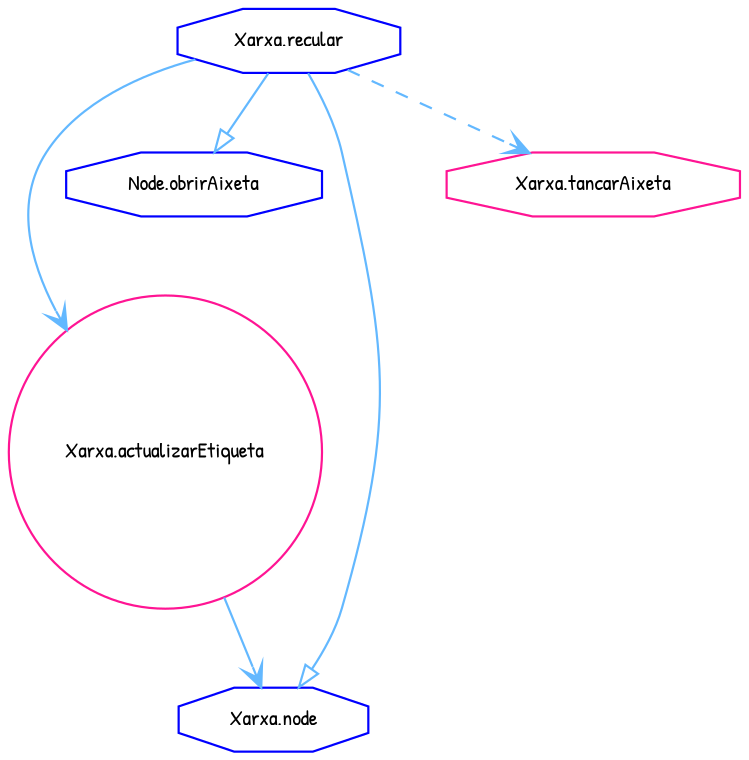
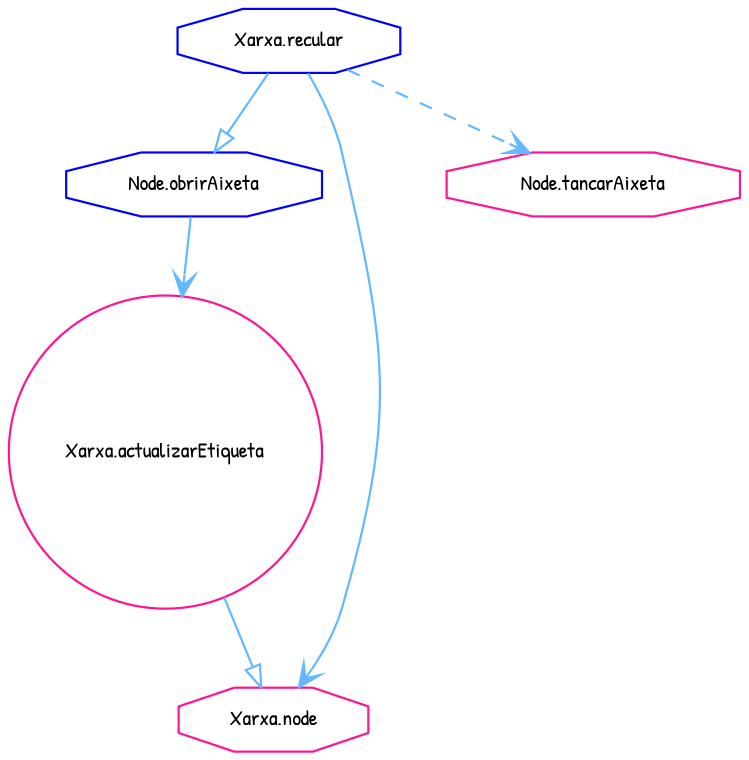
edge "Xarxa.recular" -> "Xarxa.actualizarEtiqueta": now "Node.obrirAixeta" -> "Xarxa.actualizarEtiqueta"
node "Xarxa.tancarAixeta": label "Xarxa.tancarAixeta" -> "Node.tancarAixeta"
edge "Xarxa.recular" -> "Xarxa.node": arrowhead onormal -> vee
edge "Xarxa.actualizarEtiqueta" -> "Xarxa.node": arrowhead vee -> onormal
node "Xarxa.node": color blue -> deeppink
